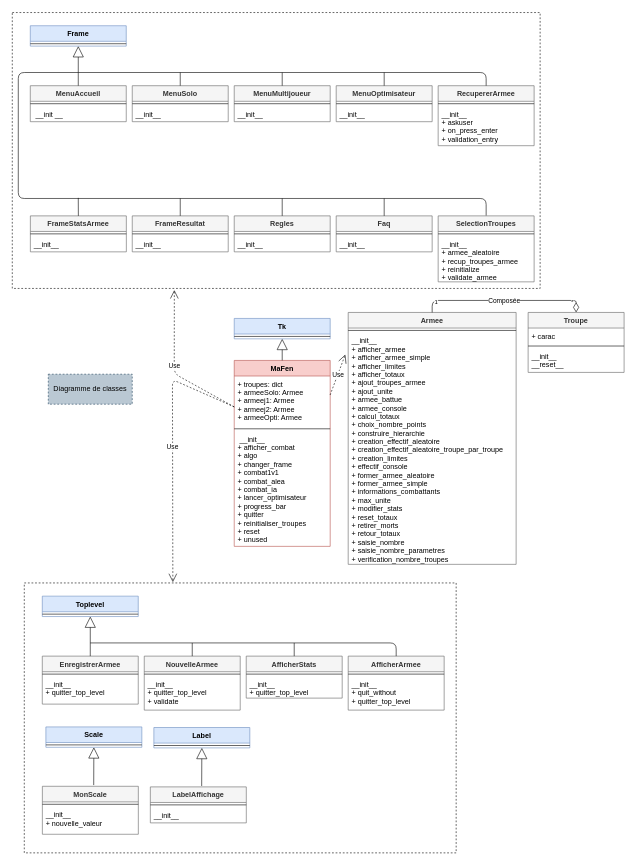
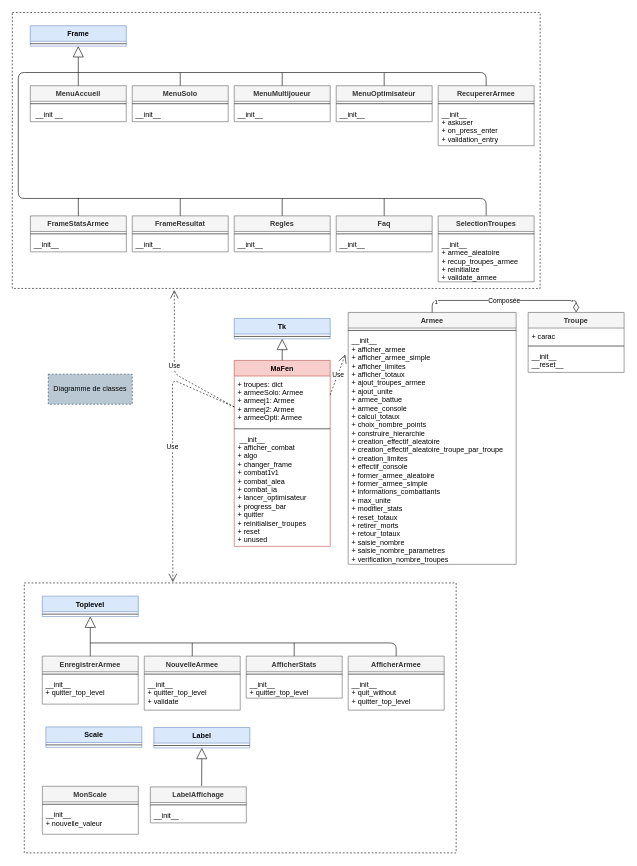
edge "MonScale" -> "Scale": removed
